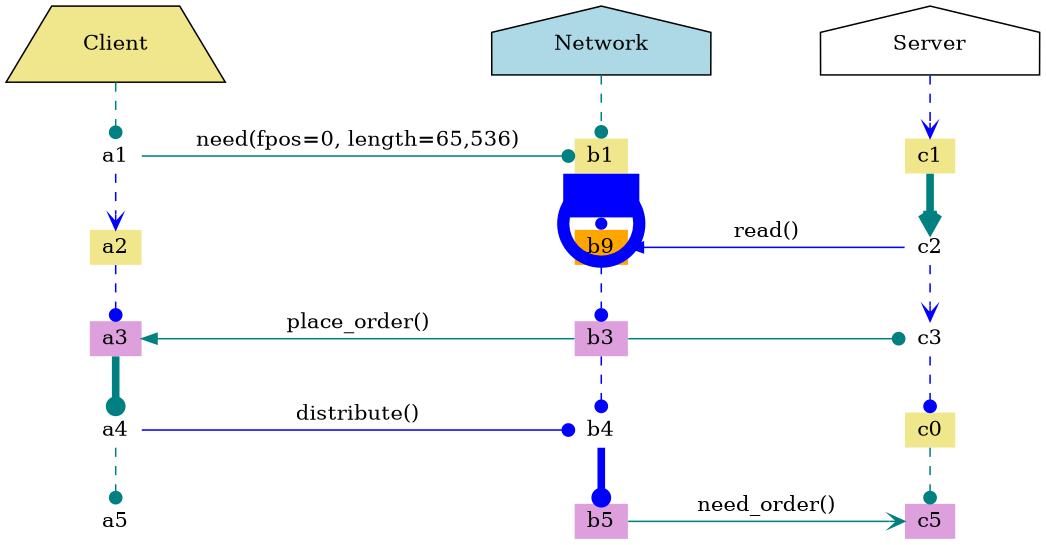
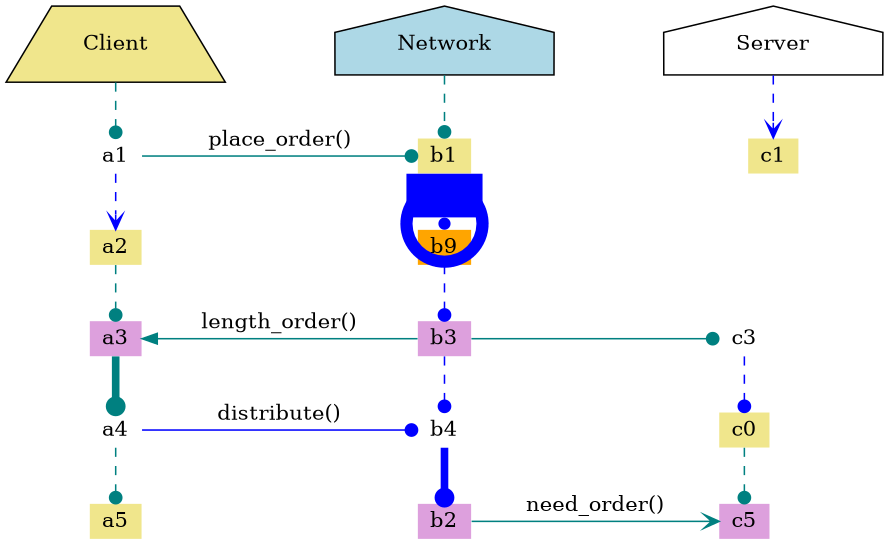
edge "a1" -> "b1": label "need(fpos=0, length=65,536)" -> "place_order()"
node "c2": removed
edge "a2" -> "a3": color blue -> teal
edge "b3" -> "a3": label "place_order()" -> "length_order()"
node "a5": fillcolor white -> khaki
node "b5": label "b5" -> "b2"
